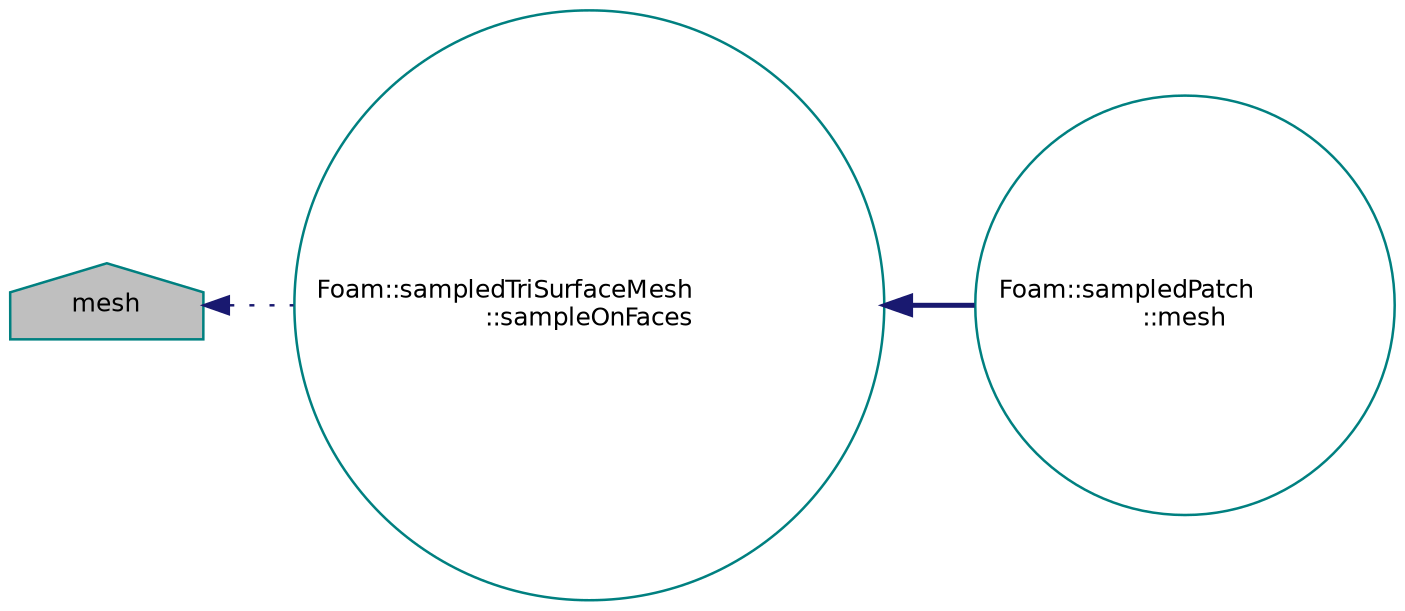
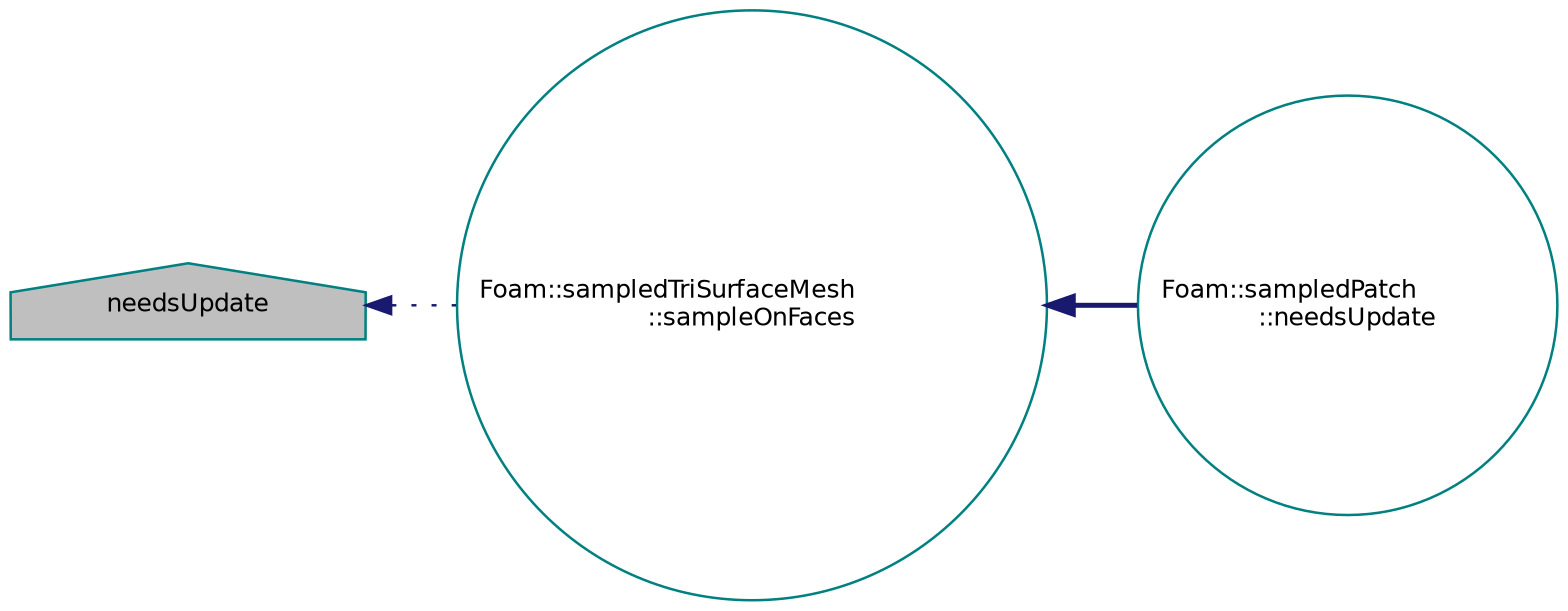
node "mesh": label "mesh" -> "needsUpdate"
node "Foam::sampledPatch ::mesh": label "Foam::sampledPatch ::mesh" -> "Foam::sampledPatch ::needsUpdate"
